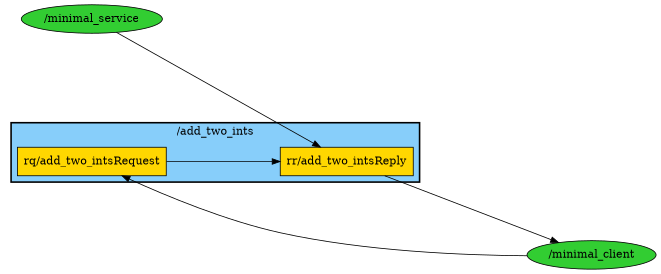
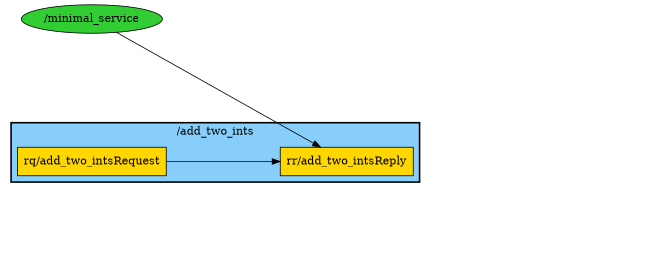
node "/minimal_client": removed
